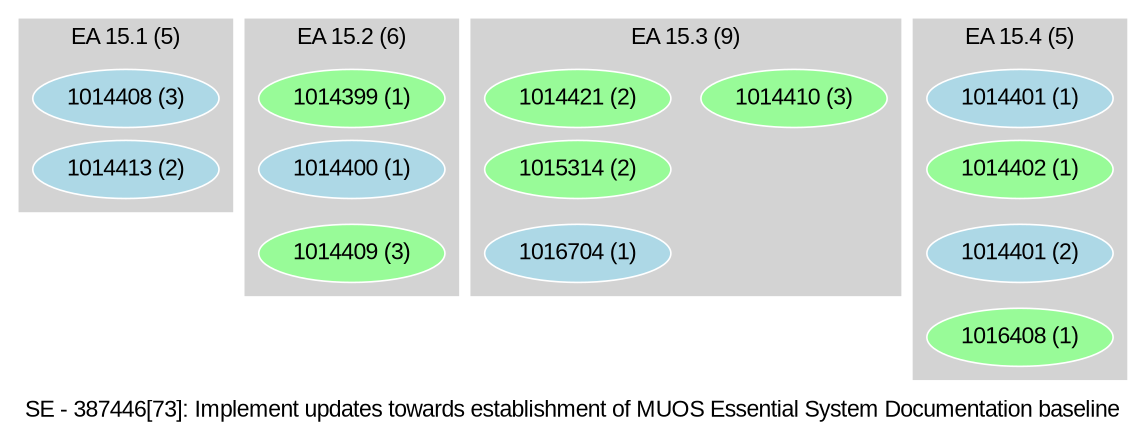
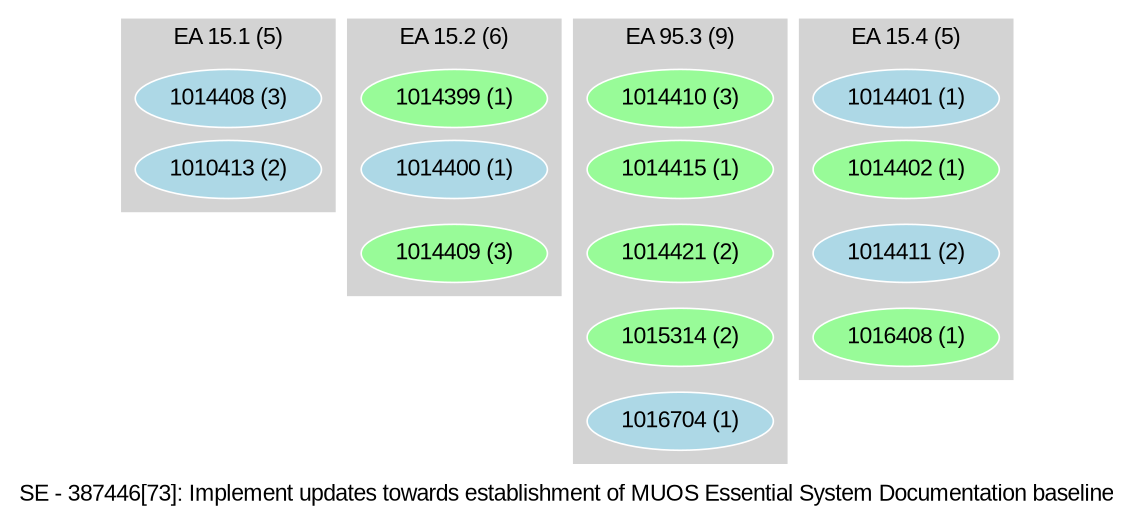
cluster "EA 15.3 (9)": label "EA 15.3 (9)" -> "EA 95.3 (9)"
node "1014413 (2)": label "1014413 (2)" -> "1010413 (2)"
node "1014415 (1)": added
node "1014401 (2)": label "1014401 (2)" -> "1014411 (2)"
